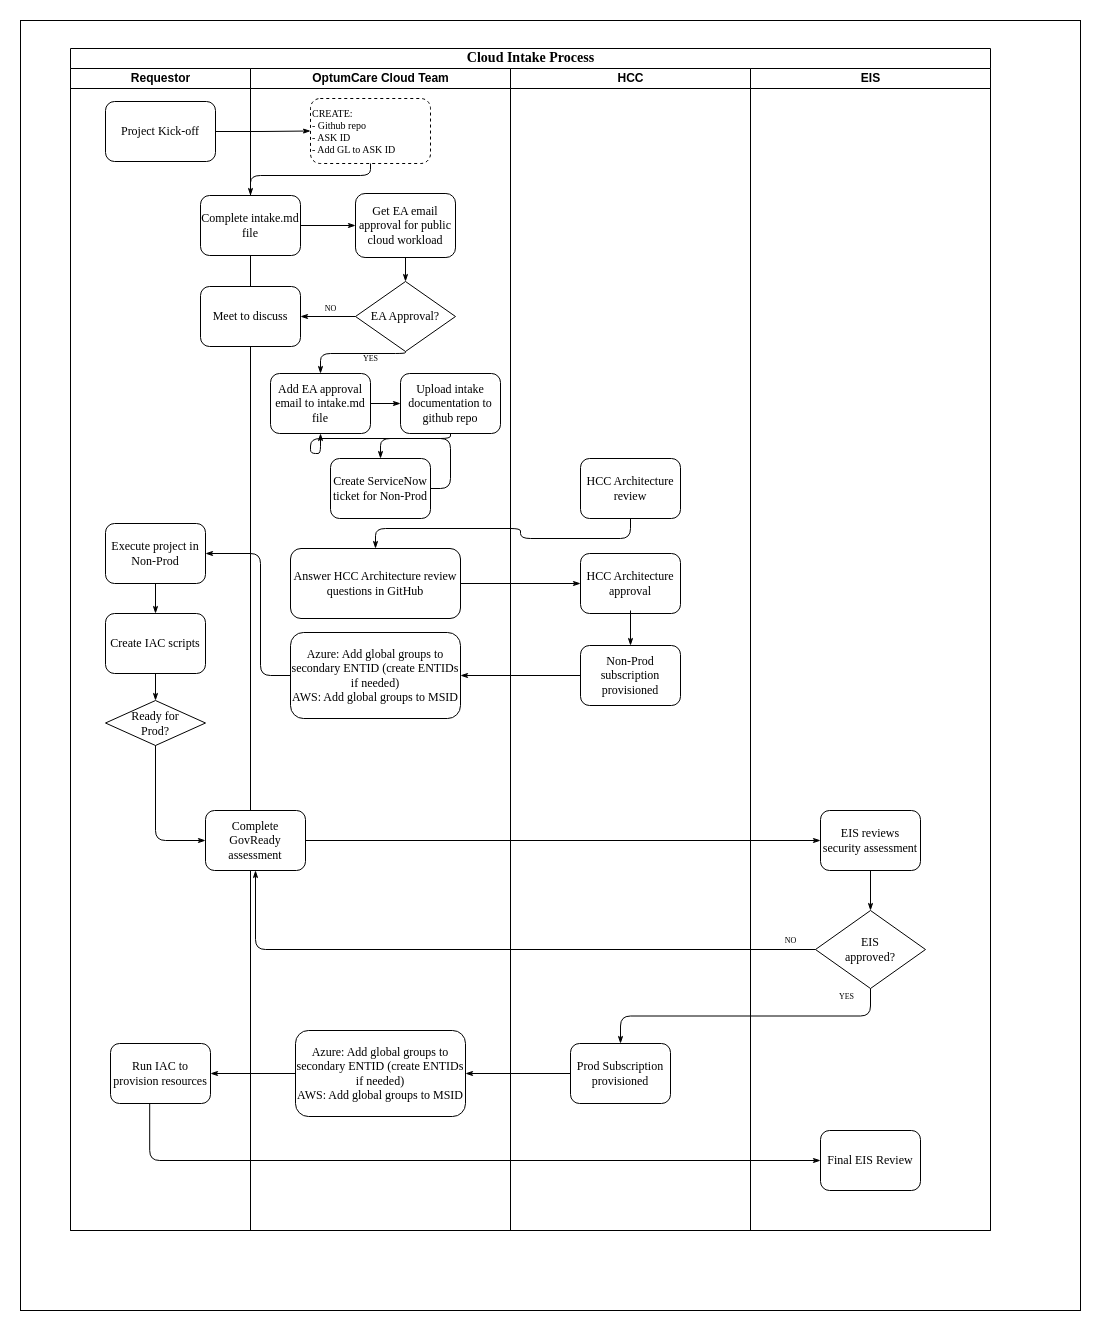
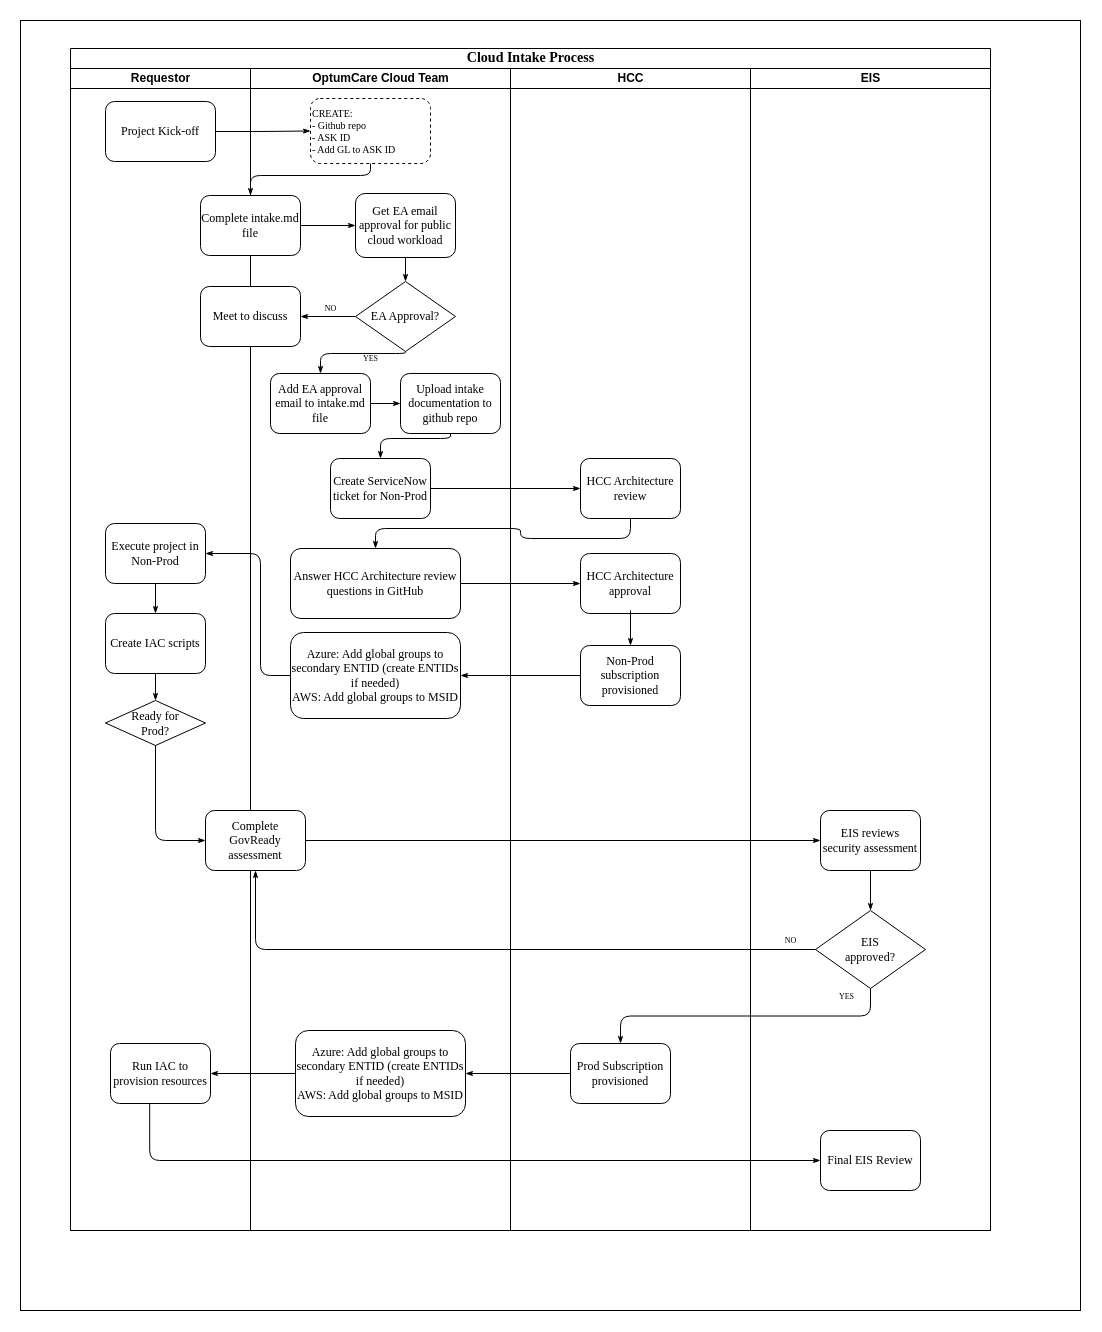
edge "Create ServiceNow ticket for Non-Prod" -> "Add EA approval email to intake.md file": now "Create ServiceNow ticket for Non-Prod" -> "HCC Architecture review"
